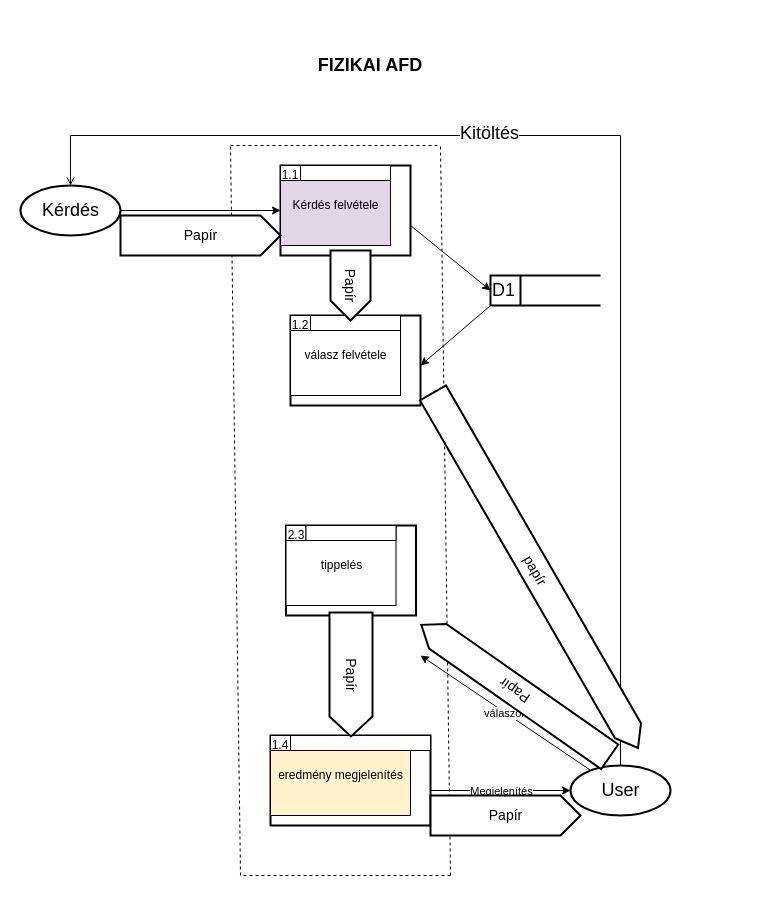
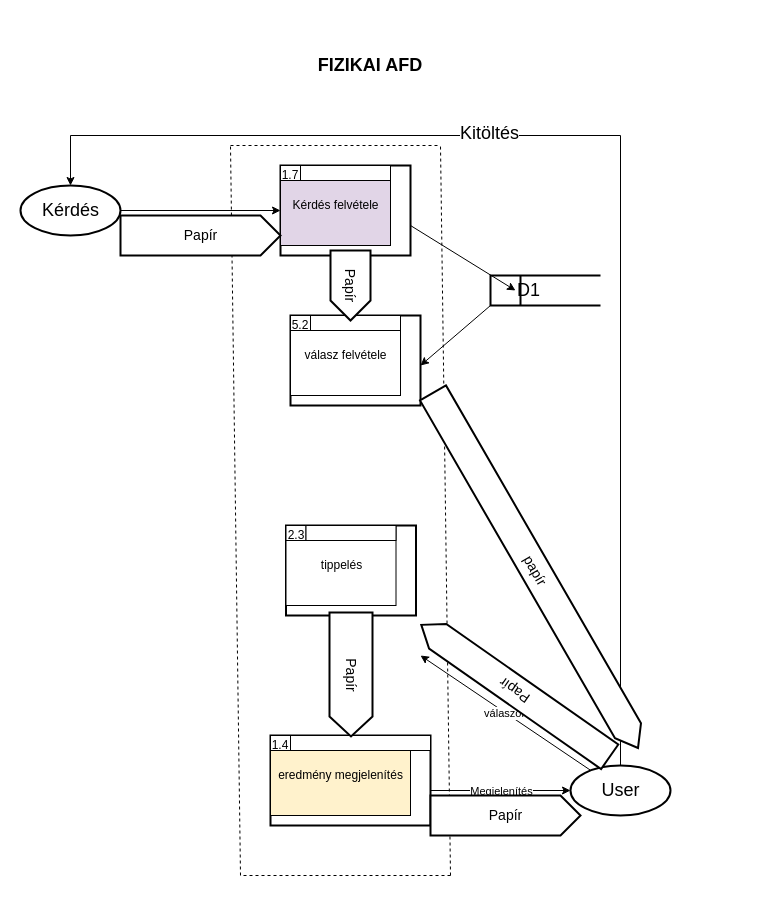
node "1.1": label "1.1" -> "1.7"
edge "User" -> "Kérdés": arrowhead open -> classic
node "D1": moved (506, 291) -> (531, 291)
node "1.2": label "1.2" -> "5.2"
